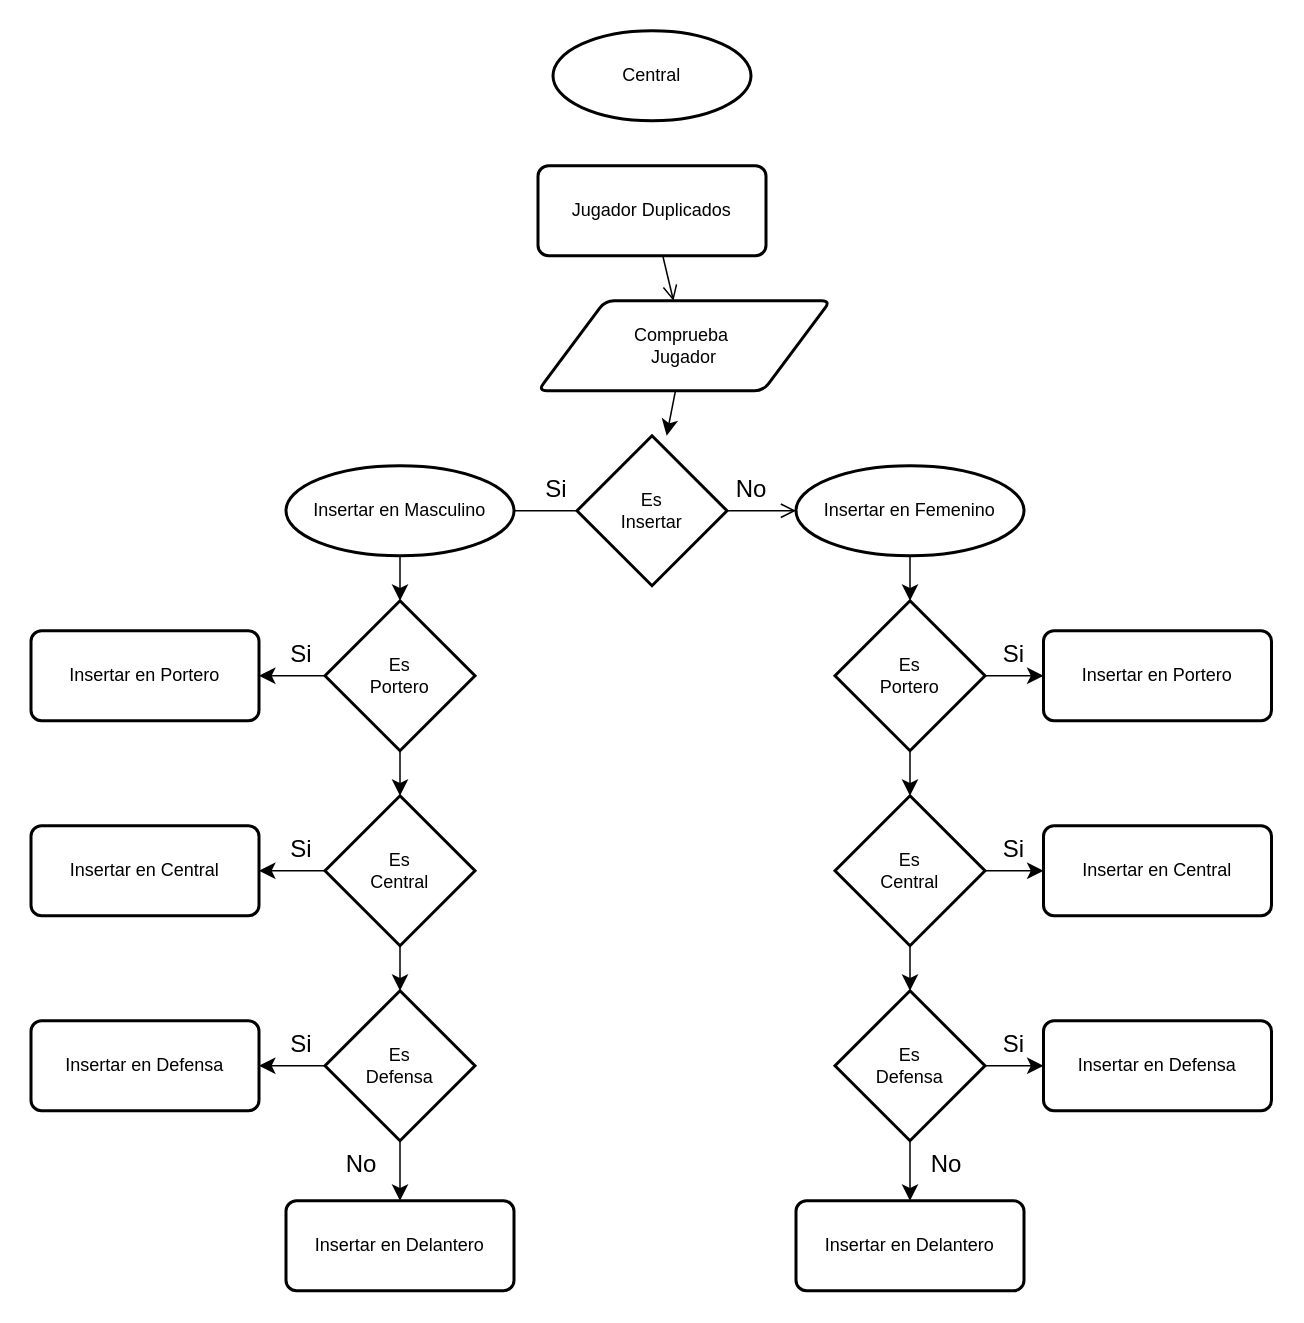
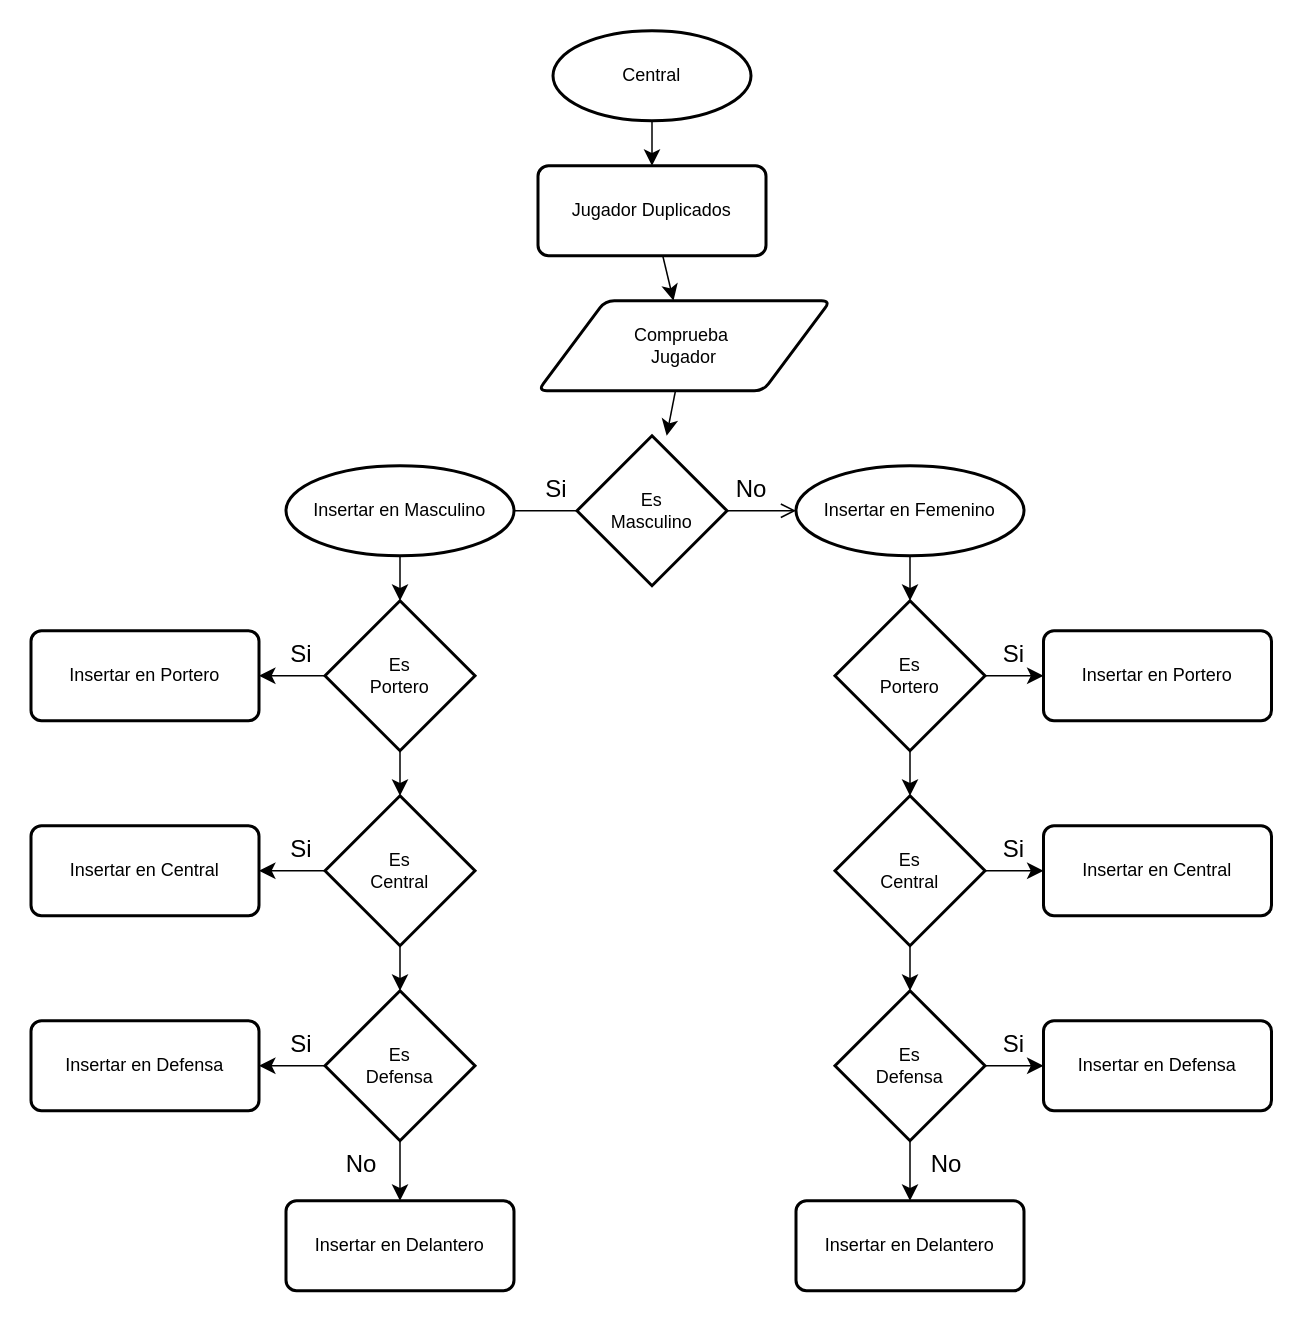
edge "Central" -> "Jugador Duplicados": added
edge "Jugador Duplicados" -> "Comprueba Jugador": arrowhead open -> classic
node "Es Insertar": label "Es Insertar" -> "Es Masculino"
